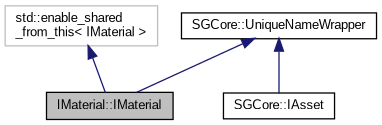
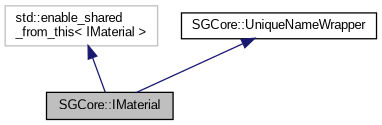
node "IMaterial::IMaterial": label "IMaterial::IMaterial" -> "SGCore::IMaterial"
node "SGCore::IAsset": removed
